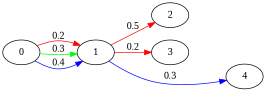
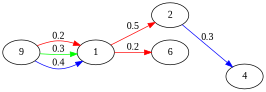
node "0": label "0" -> "9"
node "3": label "3" -> "6"
edge "1" -> "4": now "2" -> "4"
